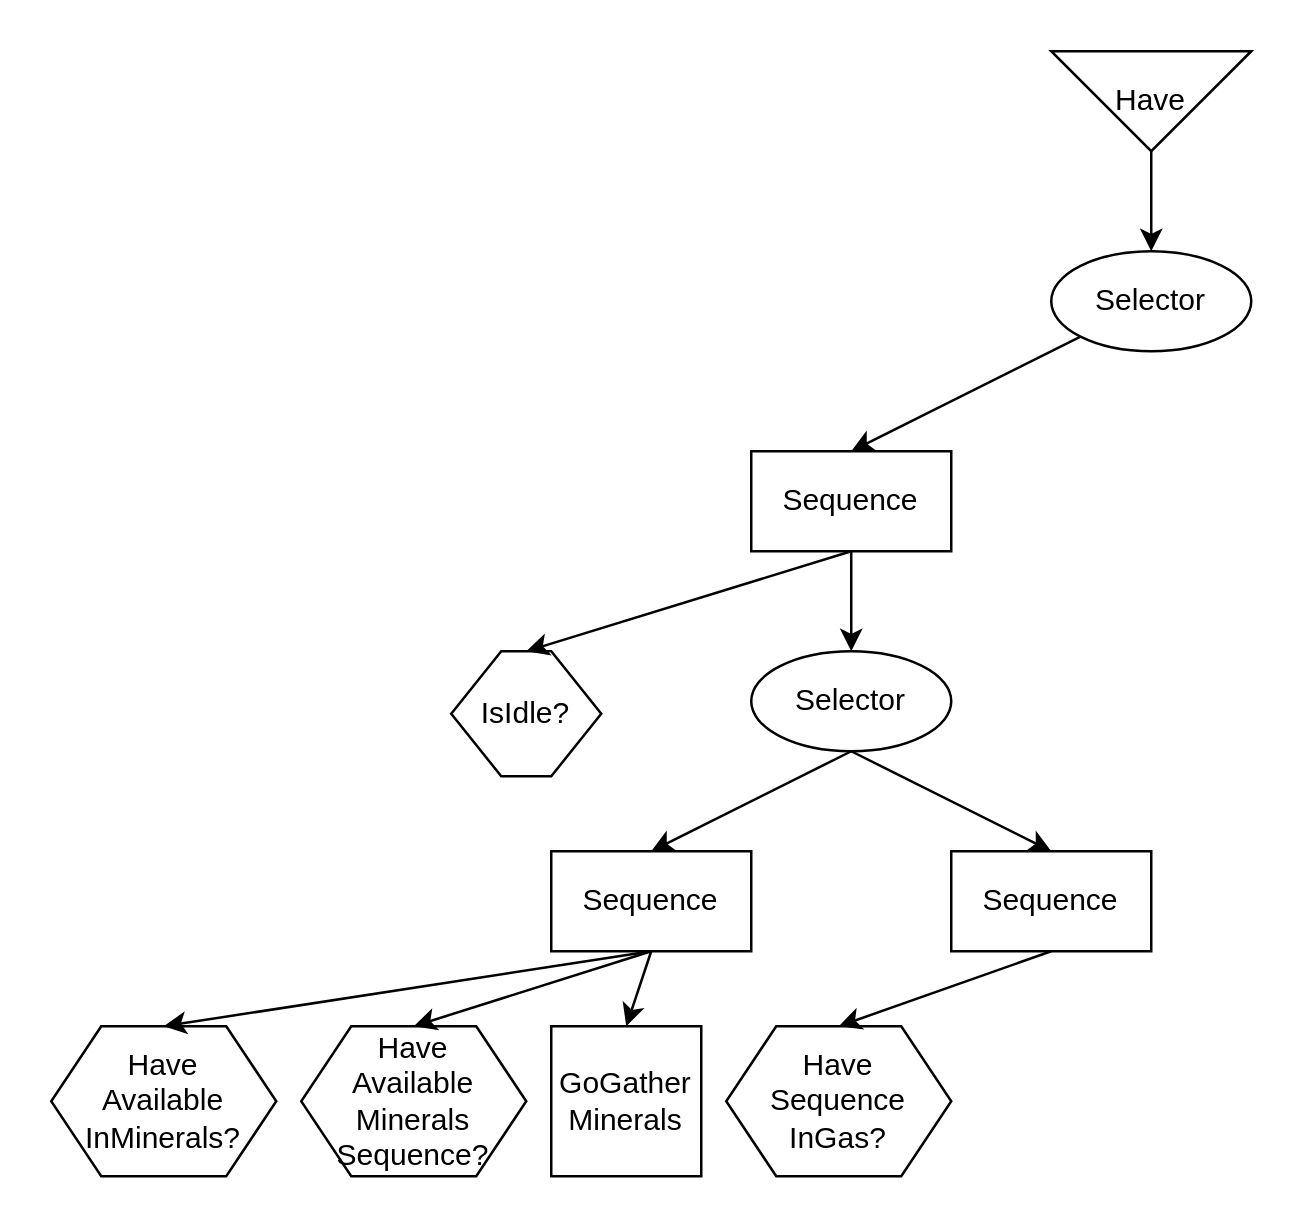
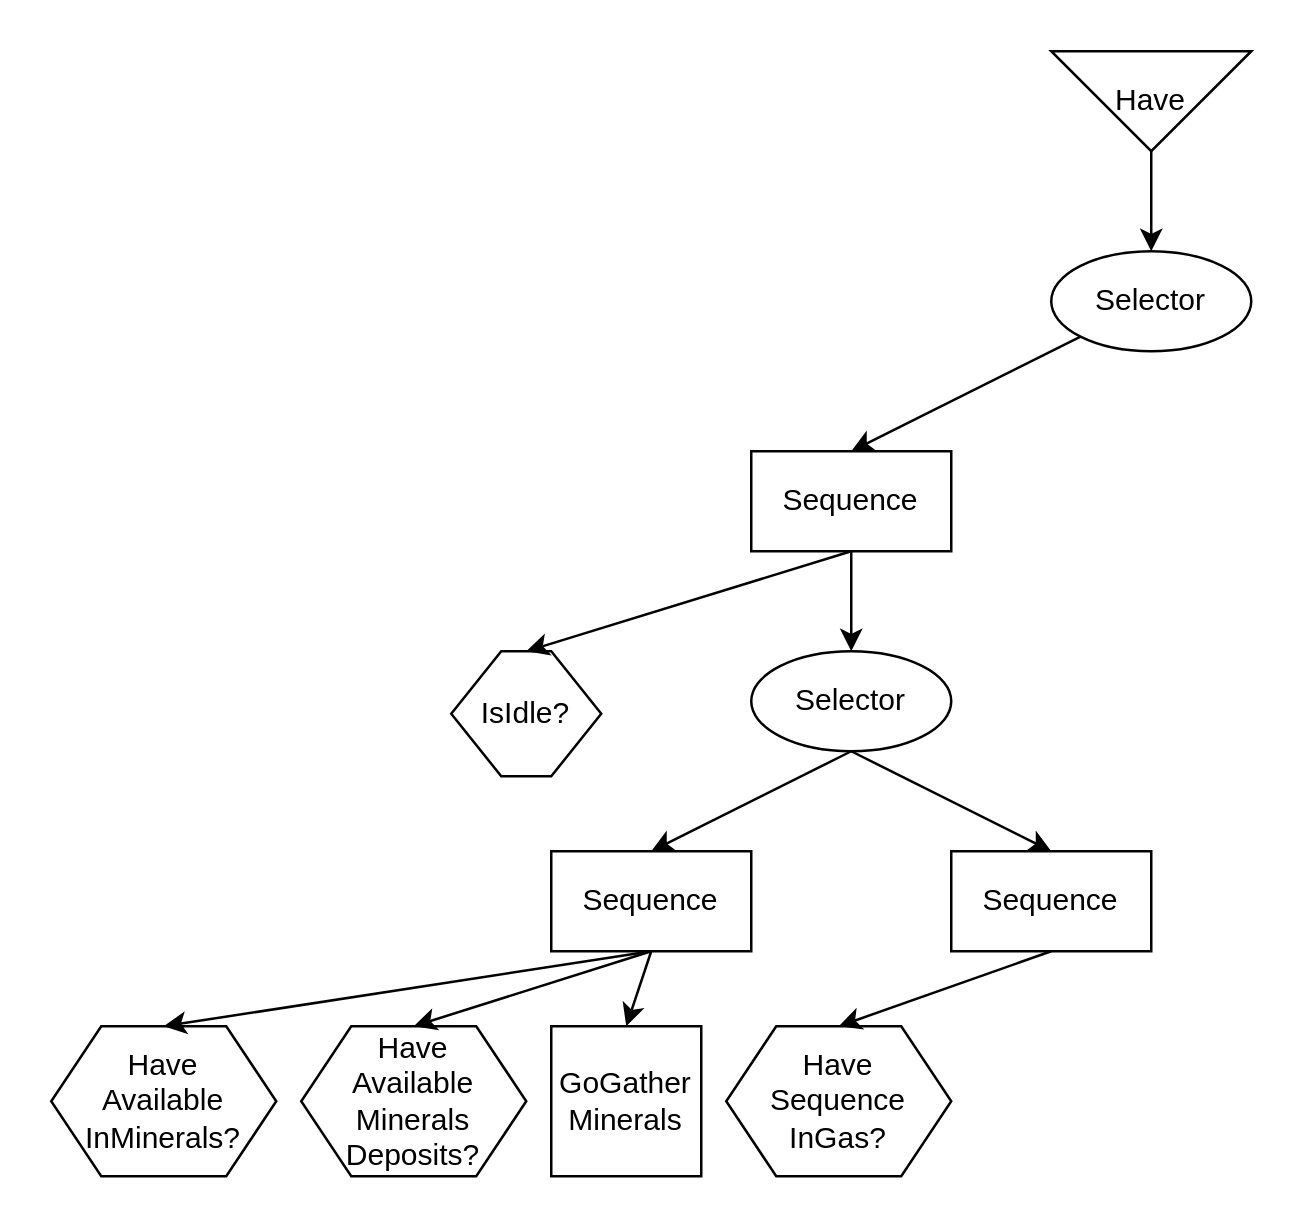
node "Have Available Minerals Sequence?": label "Have Available Minerals Sequence?" -> "Have Available Minerals Deposits?"
